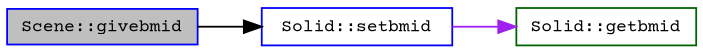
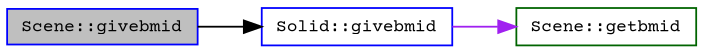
node "Solid::setbmid": label "Solid::setbmid" -> "Solid::givebmid"
node "Solid::getbmid": label "Solid::getbmid" -> "Scene::getbmid"
